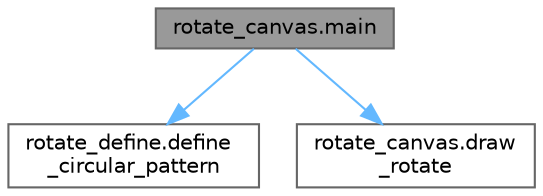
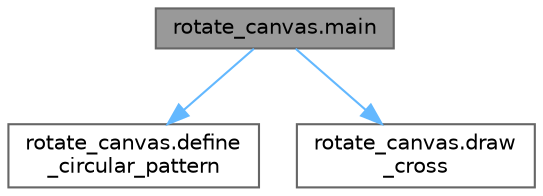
node "rotate_define.define _circular_pattern": label "rotate_define.define _circular_pattern" -> "rotate_canvas.define _circular_pattern"
node "rotate_canvas.draw _rotate": label "rotate_canvas.draw _rotate" -> "rotate_canvas.draw _cross"
